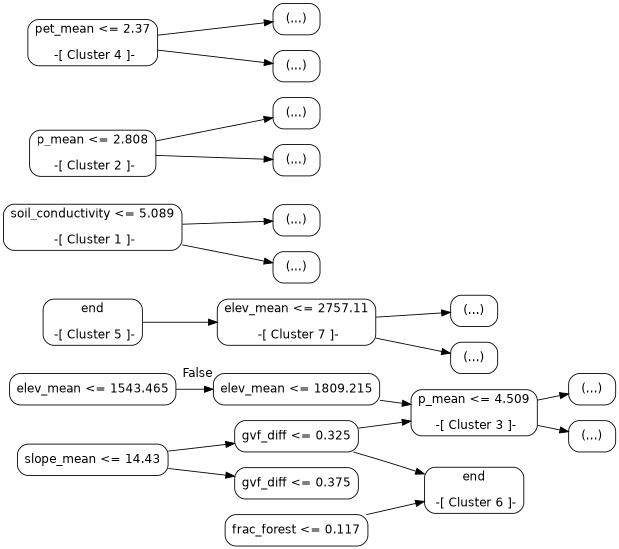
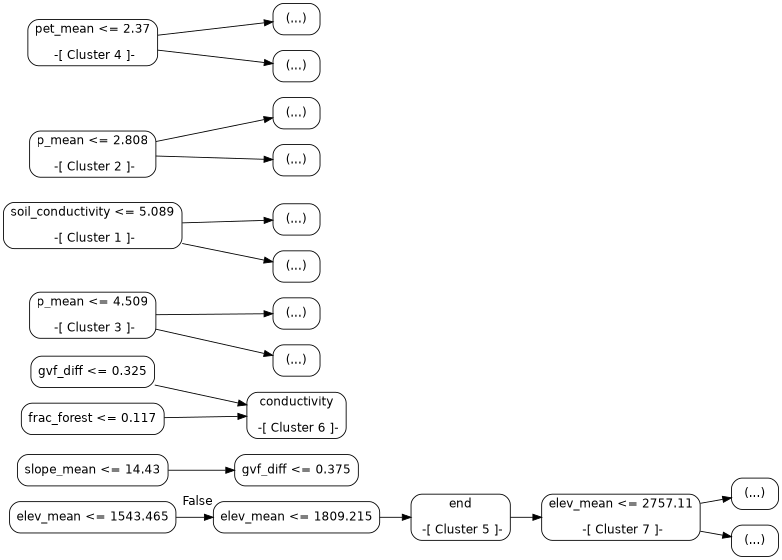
edge "elev_mean <= 1809.215" -> "p_mean <= 4.509 -[ Cluster 3 ]-": now "elev_mean <= 1809.215" -> "end -[ Cluster 5 ]-"
edge "gvf_diff <= 0.325" -> "p_mean <= 4.509 -[ Cluster 3 ]-": removed
edge "slope_mean <= 14.43" -> "gvf_diff <= 0.325": removed
node "end -[ Cluster 6 ]-": label "end -[ Cluster 6 ]-" -> "conductivity -[ Cluster 6 ]-"
